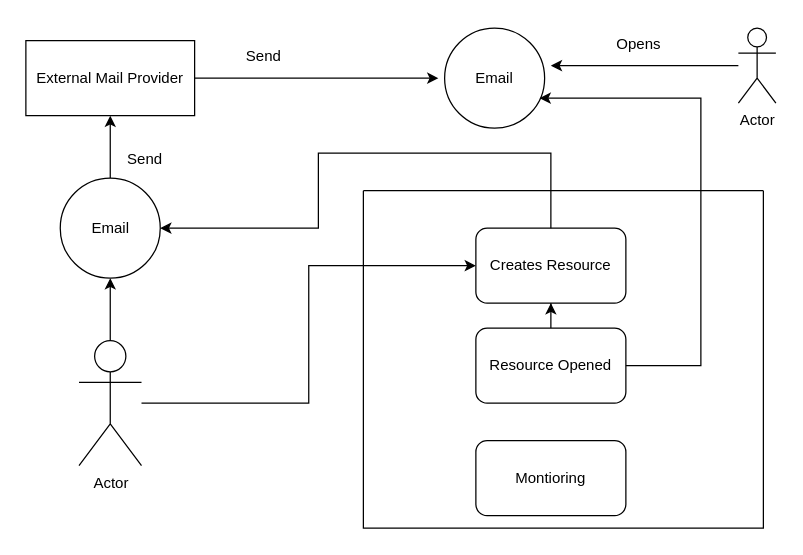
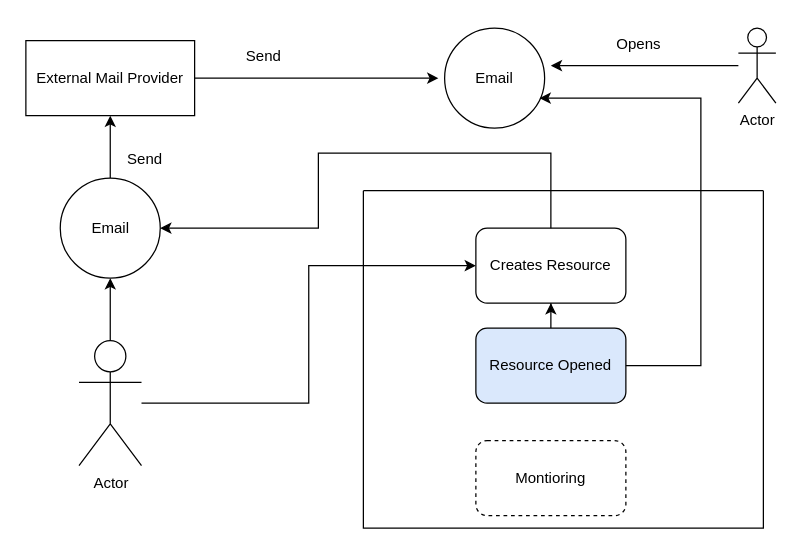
node "Resource Opened": fillcolor #ffffff -> #dae8fc
node "Montioring": style solid -> dashed
